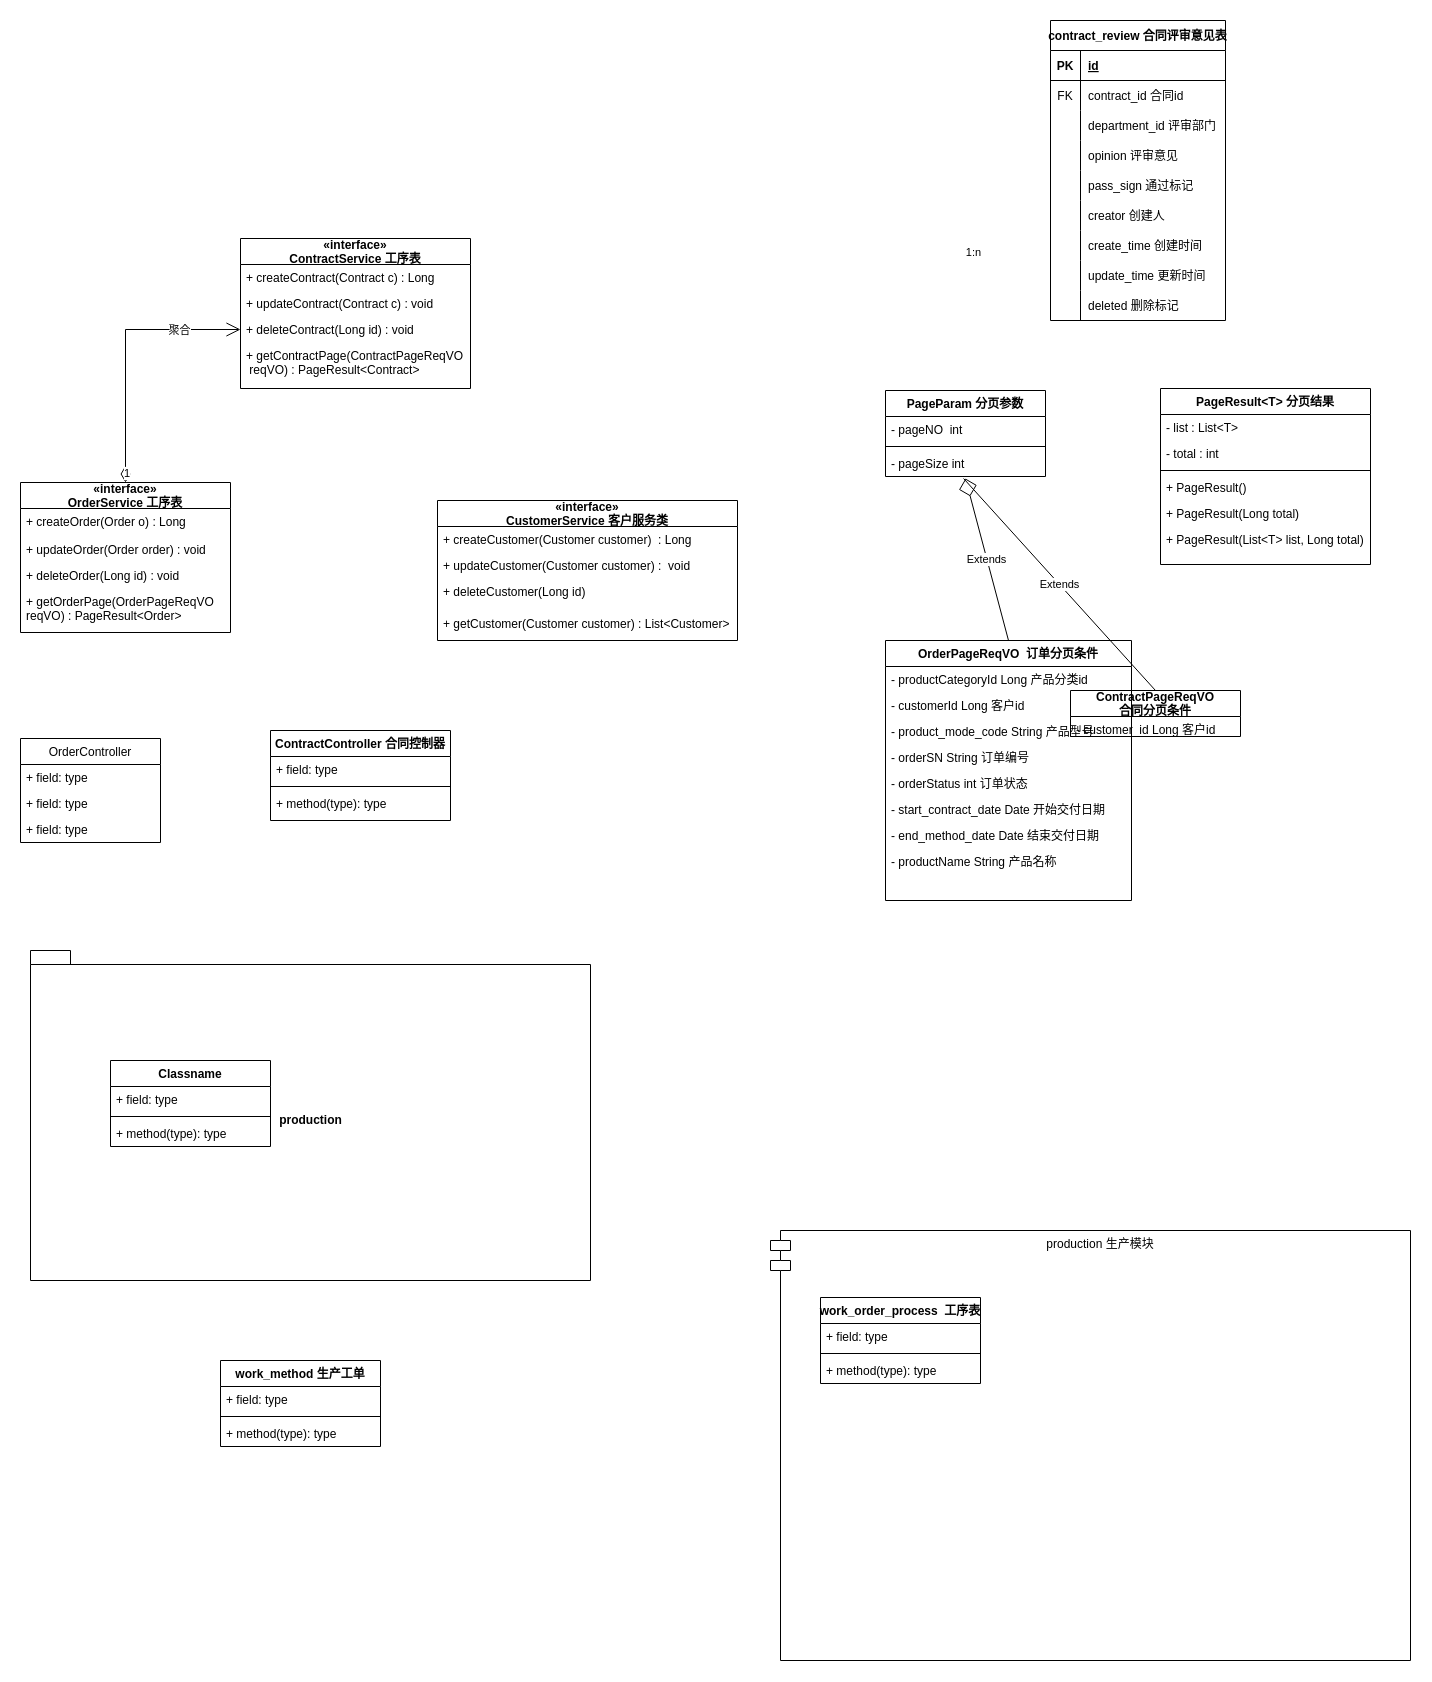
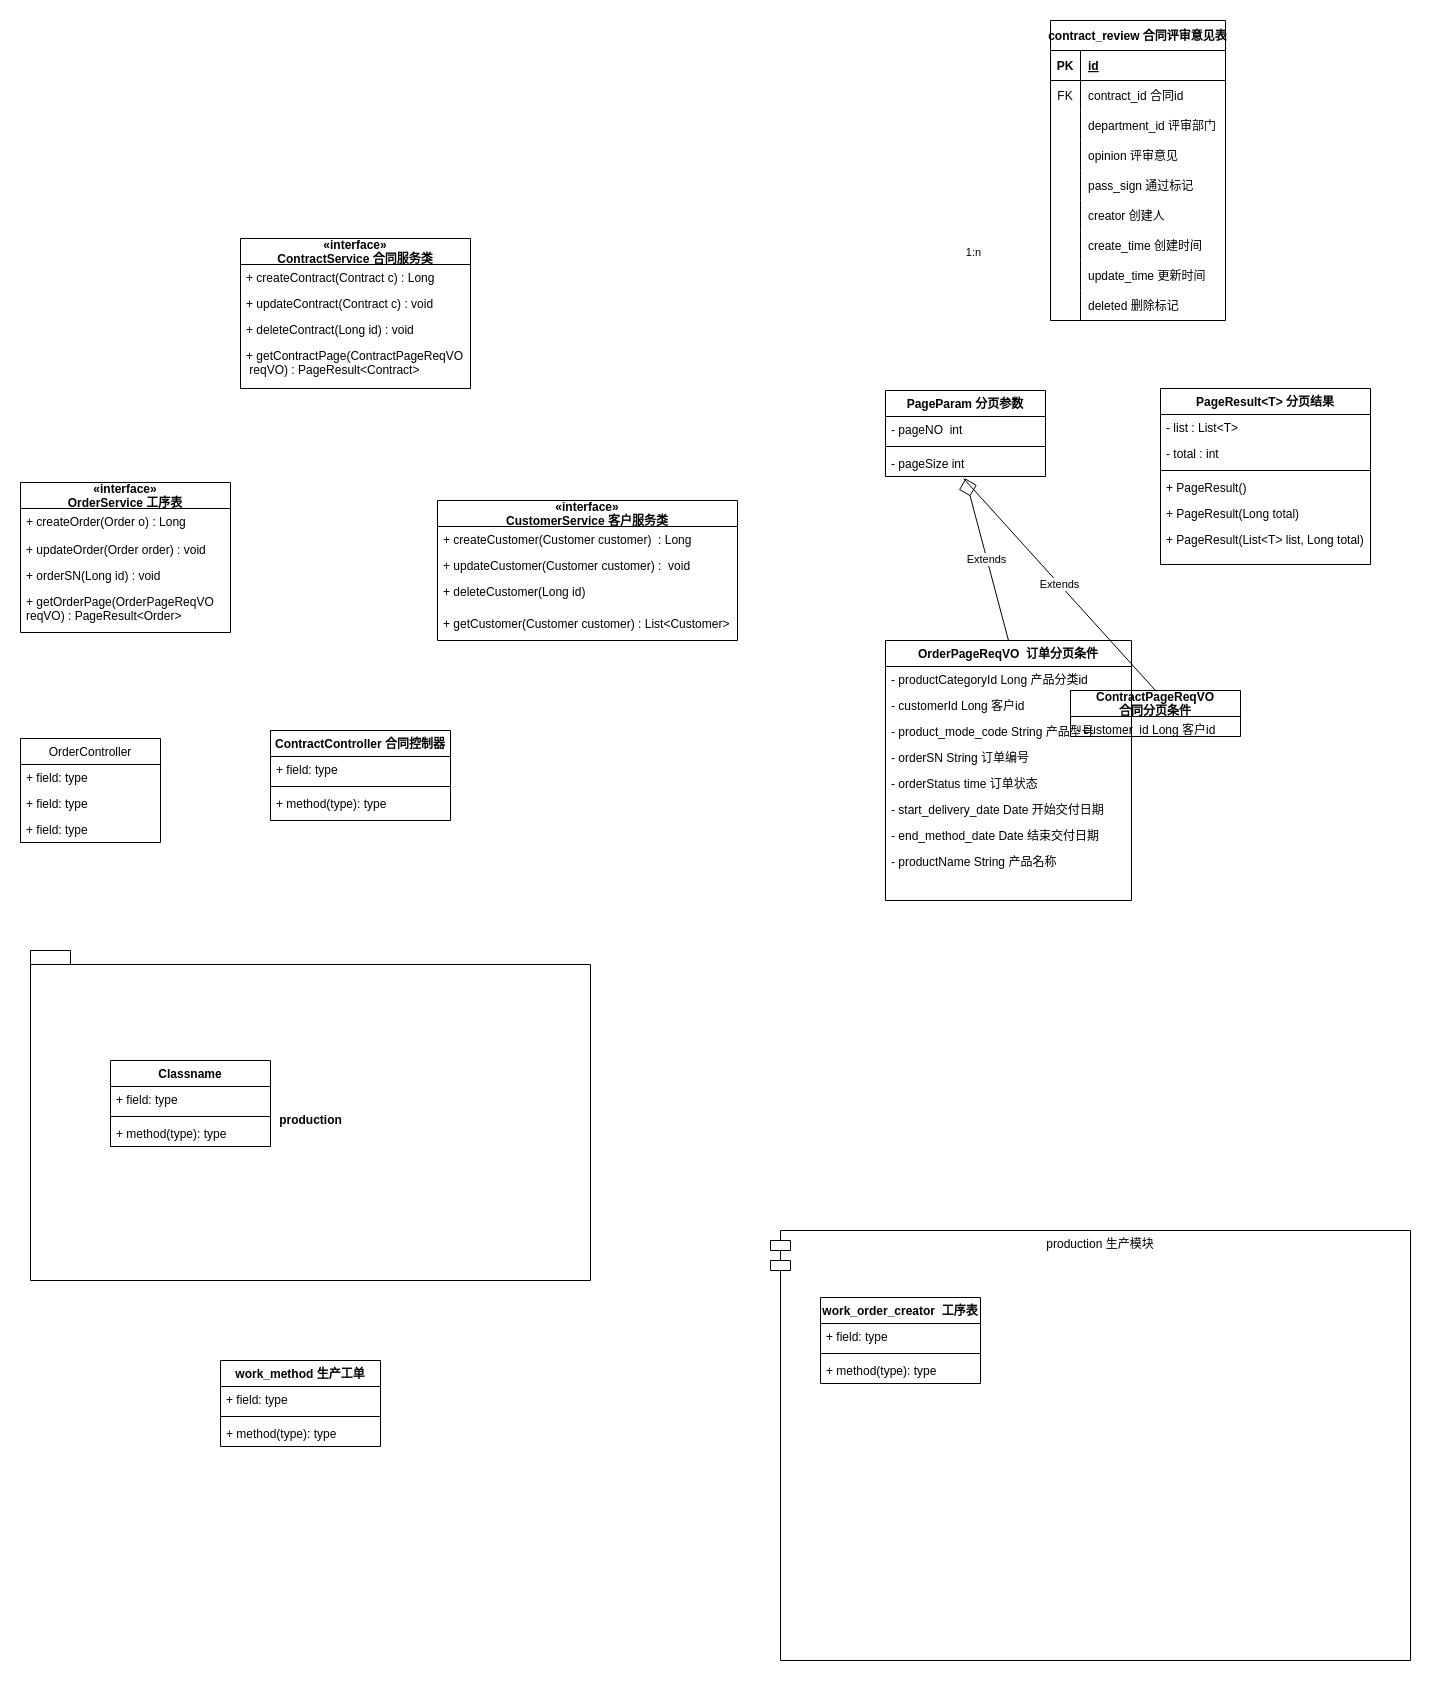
node "«interface» ContractService 工序表": label "«interface» ContractService 工序表" -> "«interface» ContractService 合同服务类"
edge "+ deleteContract(Long id) : void" -- "«interface» OrderService 工序表": removed, labels "聚合", "1"
node "+ deleteOrder(Long id) : void": label "+ deleteOrder(Long id) : void" -> "+ orderSN(Long id) : void"
node "- orderStatus int 订单状态": label "- orderStatus int 订单状态" -> "- orderStatus time 订单状态"
node "- start_contract_date Date 开始交付日期": label "- start_contract_date Date 开始交付日期" -> "- start_delivery_date Date 开始交付日期"
node "work_order_process 工序表": label "work_order_process 工序表" -> "work_order_creator 工序表"
